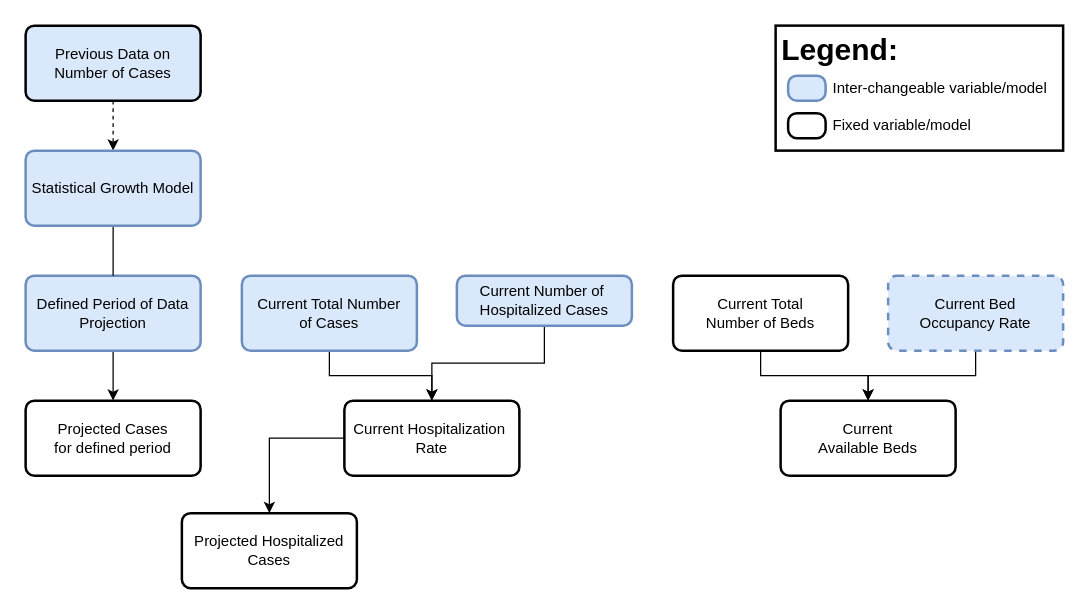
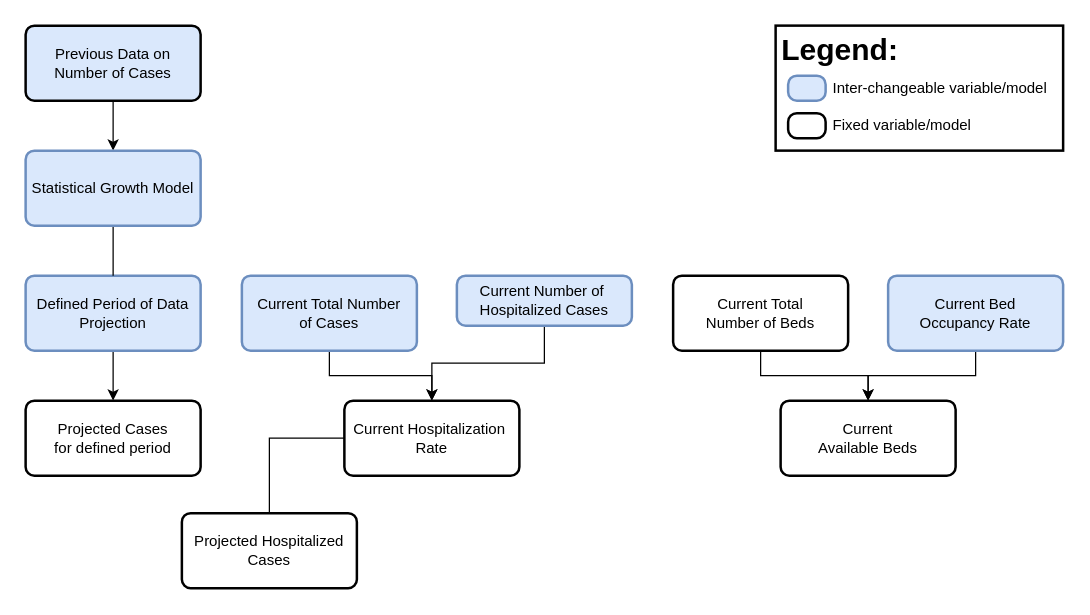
edge "Previous Data on Number of Cases" -> "Statistical Growth Model": style dashed -> solid
node "Current Bed Occupancy Rate": style dashed -> solid
edge "Current Hospitalization Rate" -> "Projected Hospitalized Cases": arrowhead classic -> none
